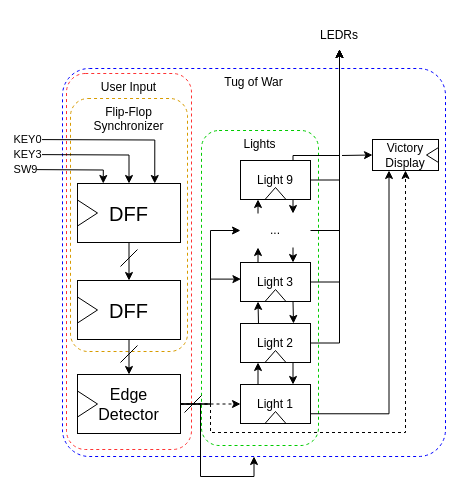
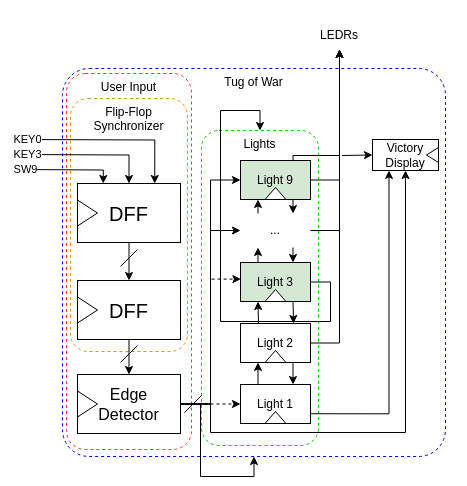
node "Light 9": fillcolor #ffffff -> #d5e8d4
edge "Edge Detector" -> "Light 9": added
edge "Edge Detector" -> "Light 3": style solid -> dashed
node "Light 3": fillcolor #ffffff -> #d5e8d4
edge "Light 3" -> "LEDRs": now "Light 3" -> "Lights"
edge "Edge Detector" -> "Victory Display": style dashed -> solid
